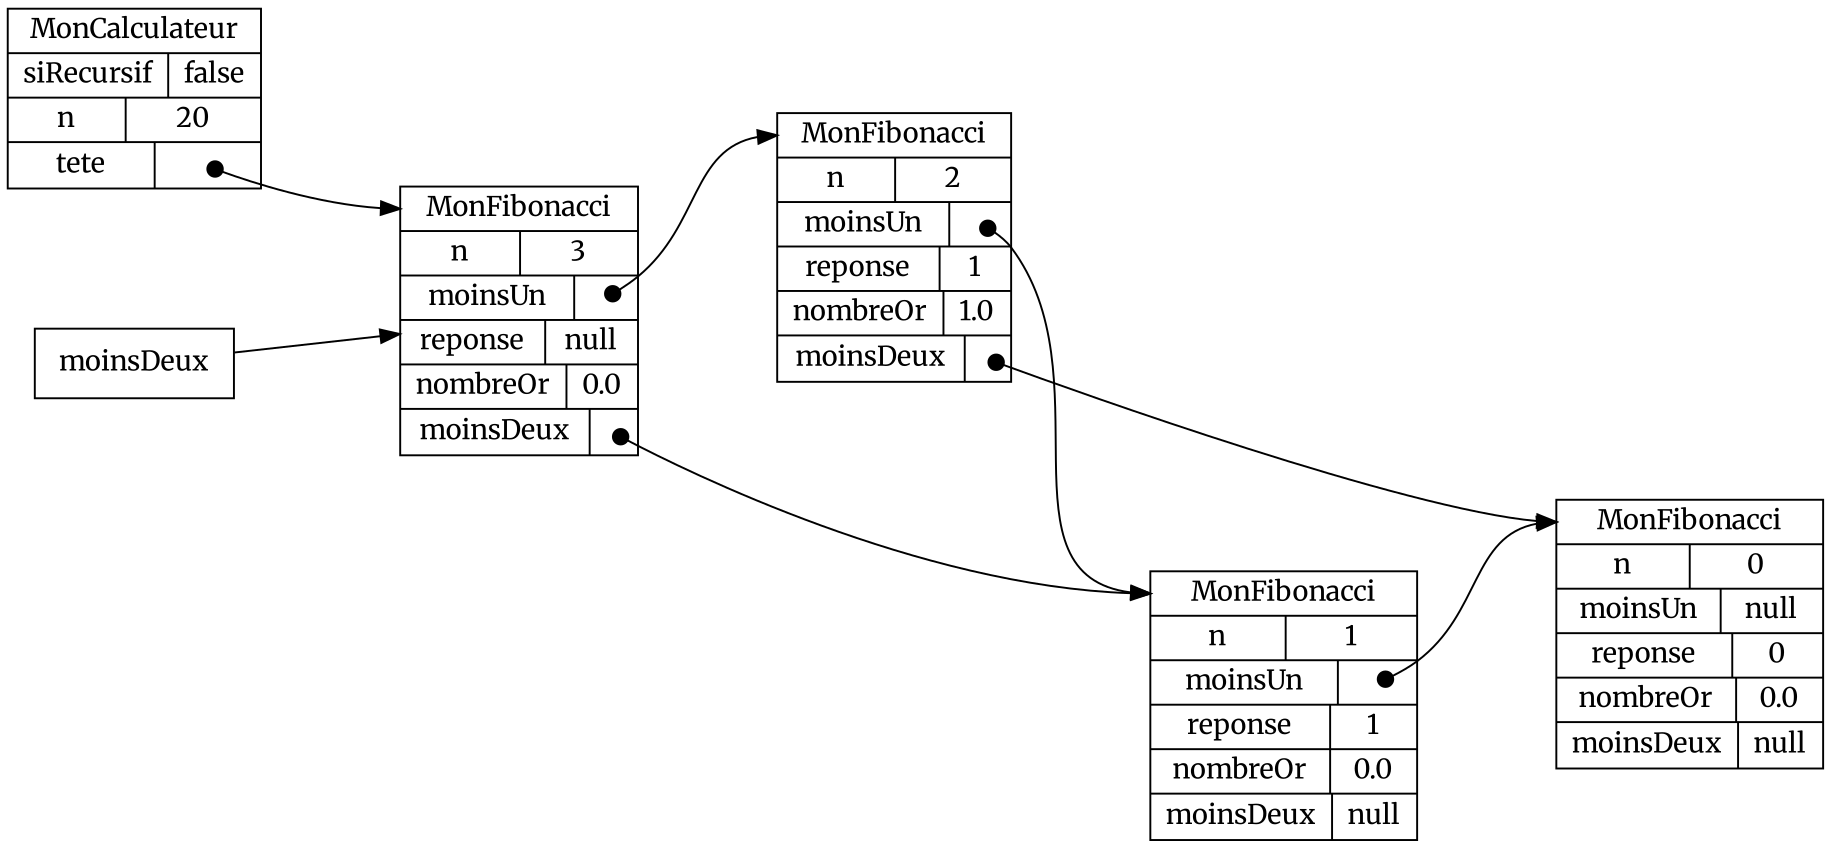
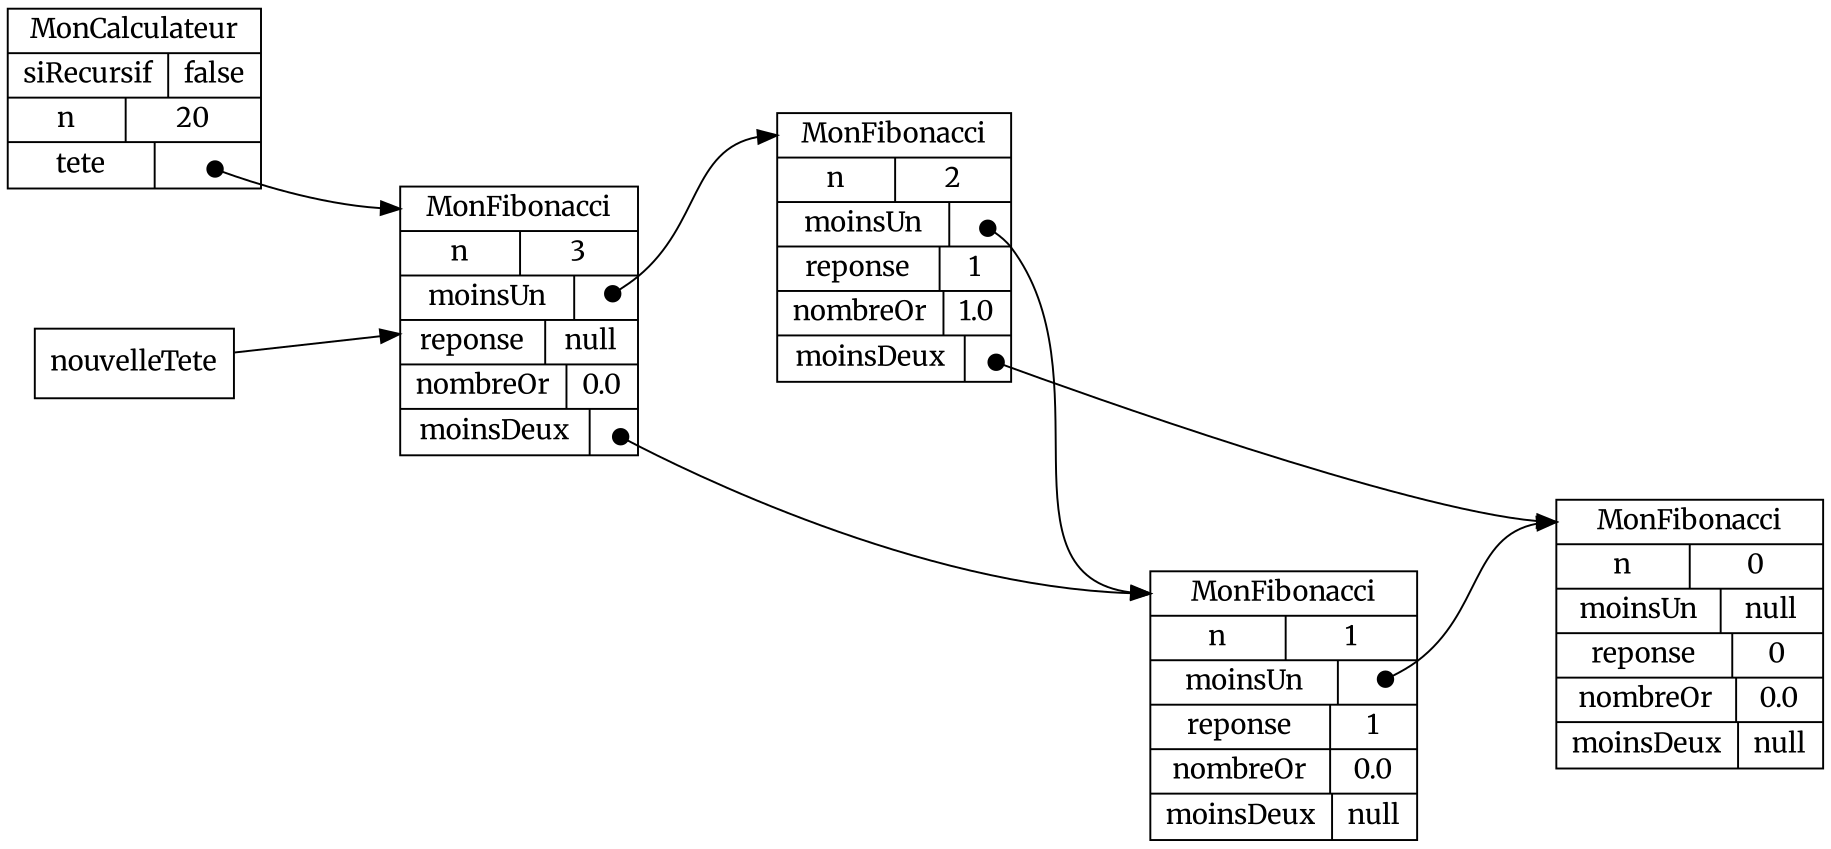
node "moinsDeux": label "moinsDeux" -> "nouvelleTete"
